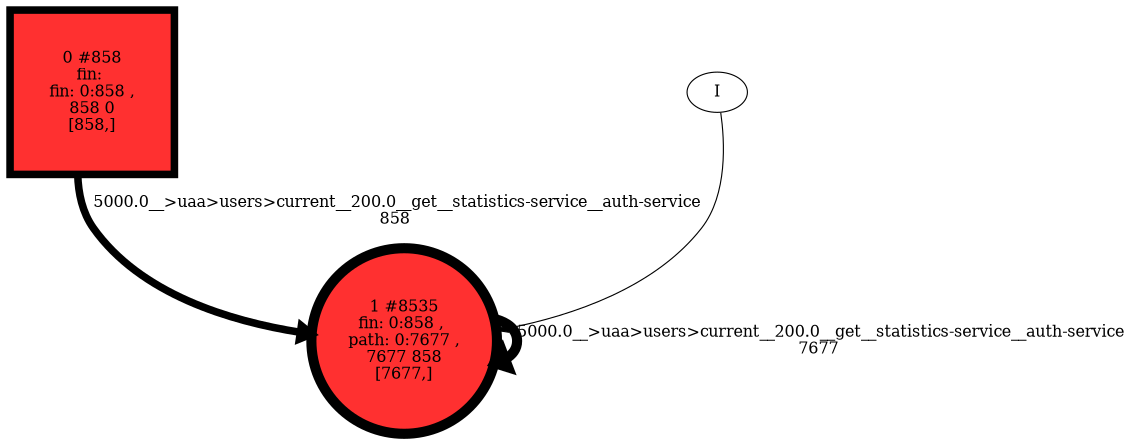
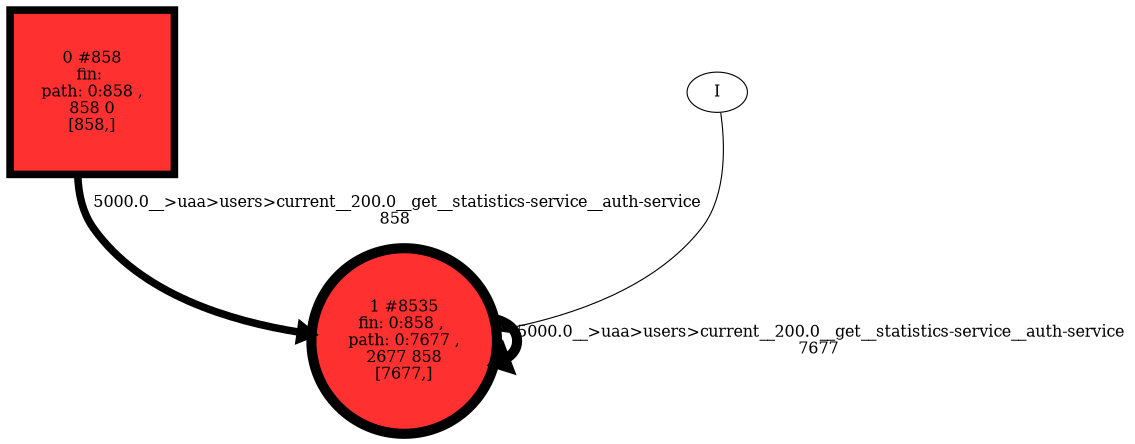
node "0 #858 fin: fin: 0:858 , 858 0 [858,]": label "0 #858 fin: fin: 0:858 , 858 0 [858,]" -> "0 #858 fin: path: 0:858 , 858 0 [858,]"
node "1 #8535 fin: 0:858 , path: 0:7677 , 7677 858 [7677,]": label "1 #8535 fin: 0:858 , path: 0:7677 , 7677 858 [7677,]" -> "1 #8535 fin: 0:858 , path: 0:7677 , 2677 858 [7677,]"
